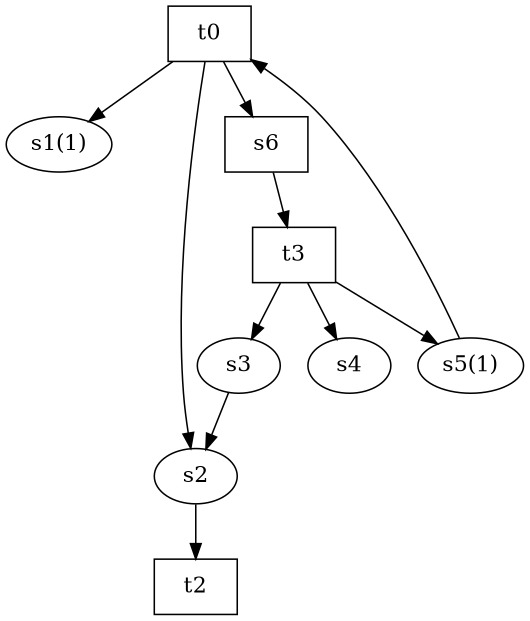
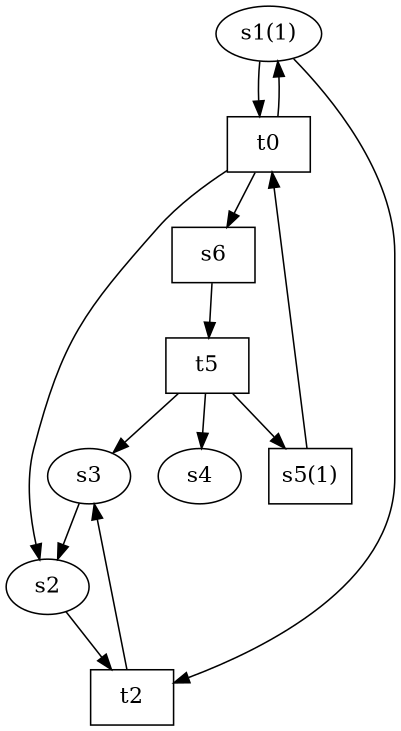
edge "s1(1)" -> "t0": added
node "t3": label "t3" -> "t5"
node "s5(1)": shape ellipse -> box
edge "s1(1)" -> "t2": added
edge "t2" -> "s3": added
